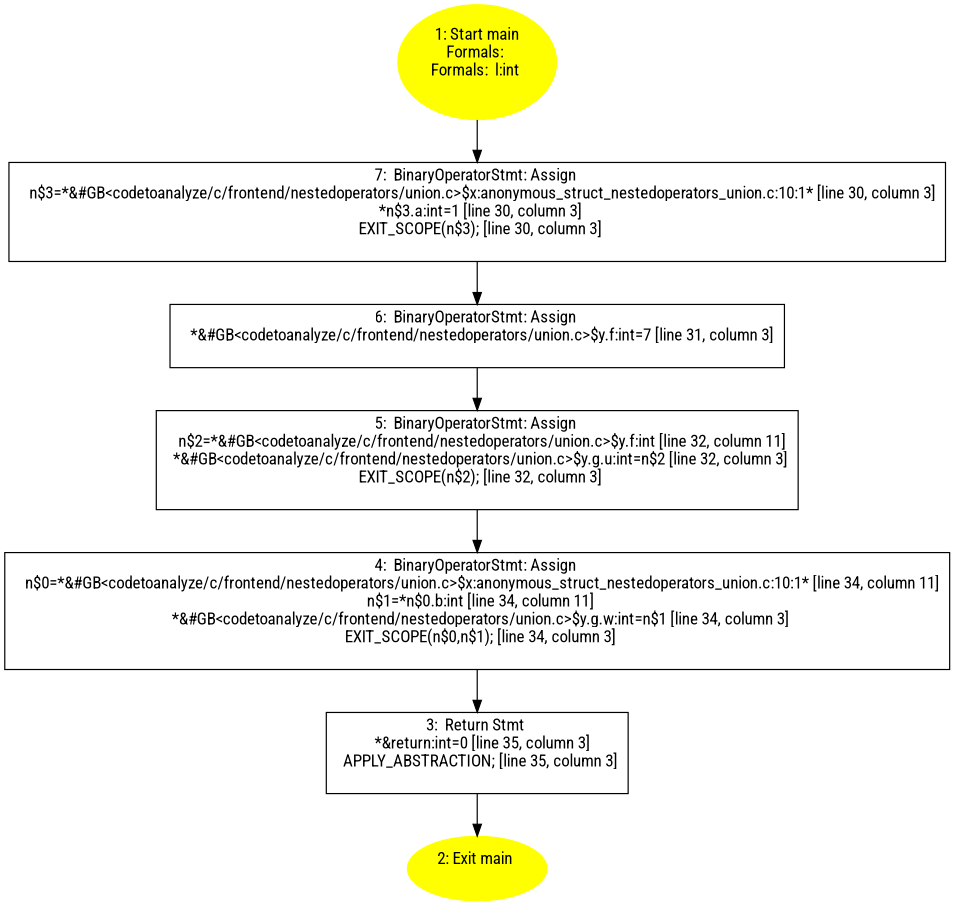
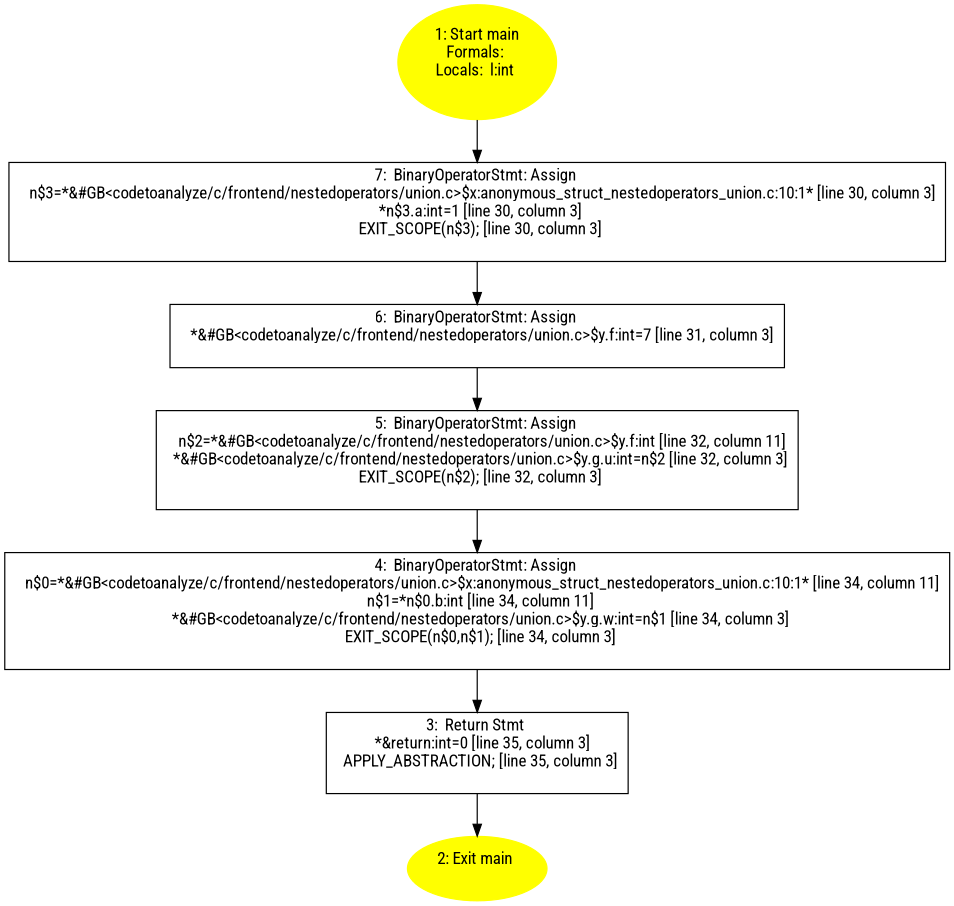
node "1: Start main Formals: Formals:  l:int": label "1: Start main Formals: Formals:  l:int" -> "1: Start main Formals: Locals:  l:int"
